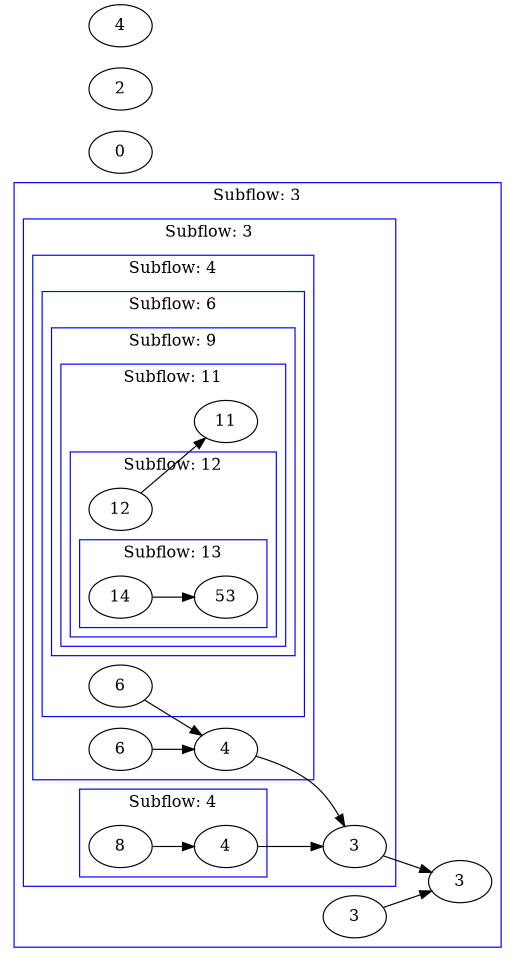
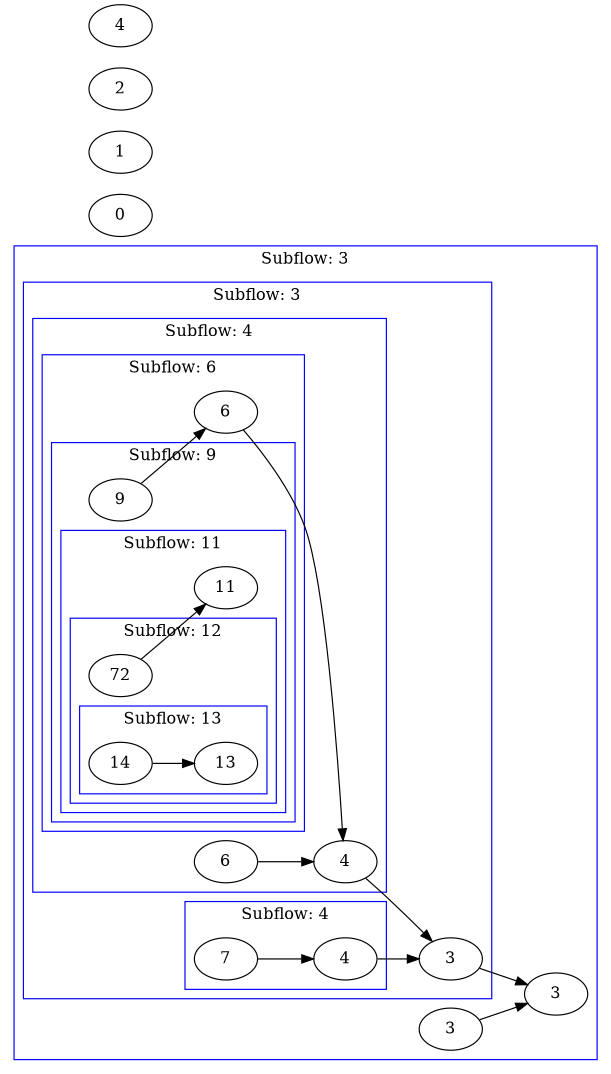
node "1": added
node "9": added
node "12": label "12" -> "72"
node "53": label "53" -> "13"
node "8": label "8" -> "7"
